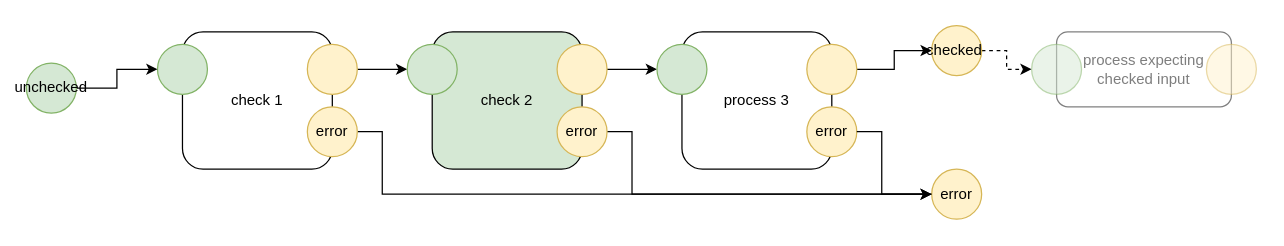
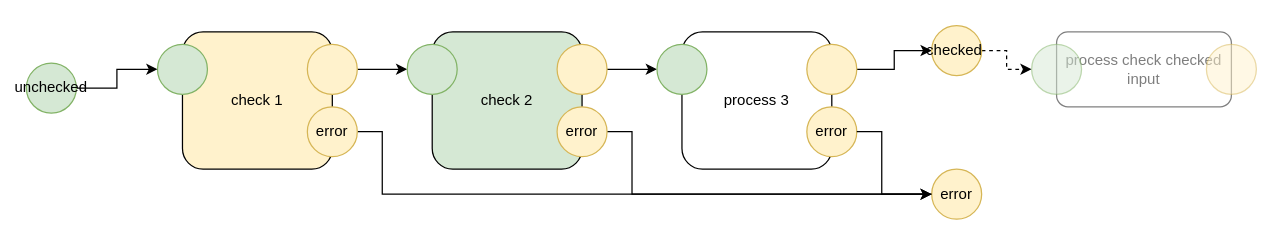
node "process expecting checked input": label "process expecting checked input" -> "process check checked input"
node "check 1": fillcolor #ffffff -> #fff2cc
